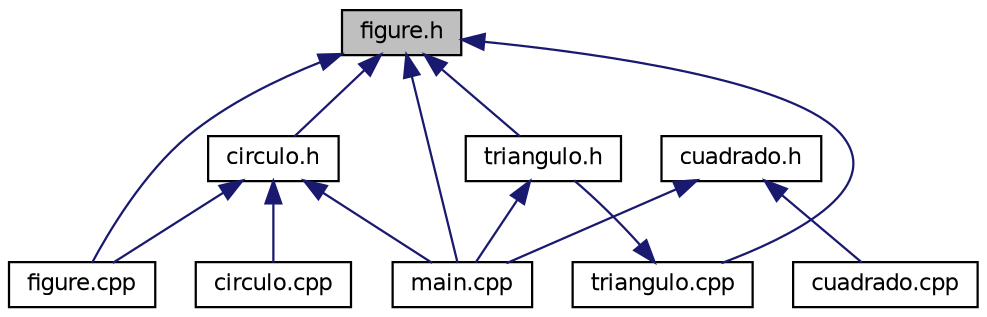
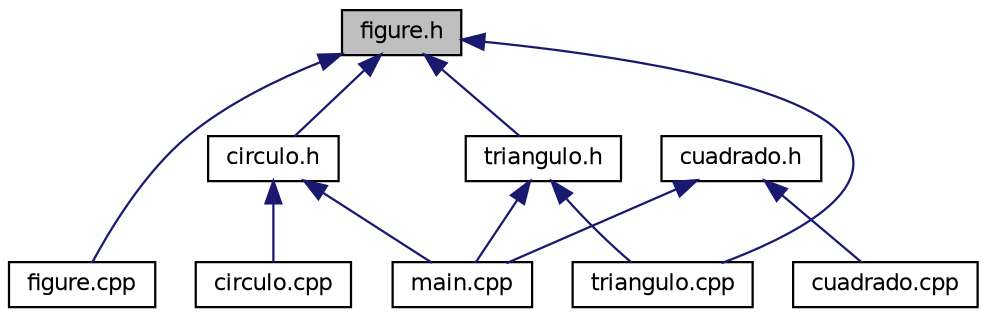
edge "main.cpp" -> "figure.h": removed
edge "triangulo.h" -> "triangulo.cpp": reversed
edge "figure.cpp" -> "circulo.h": removed
